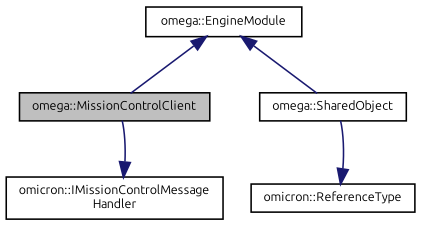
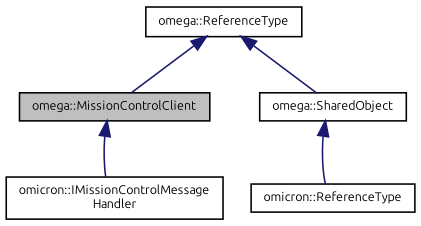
node "omega::EngineModule": label "omega::EngineModule" -> "omega::ReferenceType"
edge "omega::MissionControlClient" -> "omicron::IMissionControlMessage Handler": reversed
edge "omega::SharedObject" -> "omicron::ReferenceType": reversed
